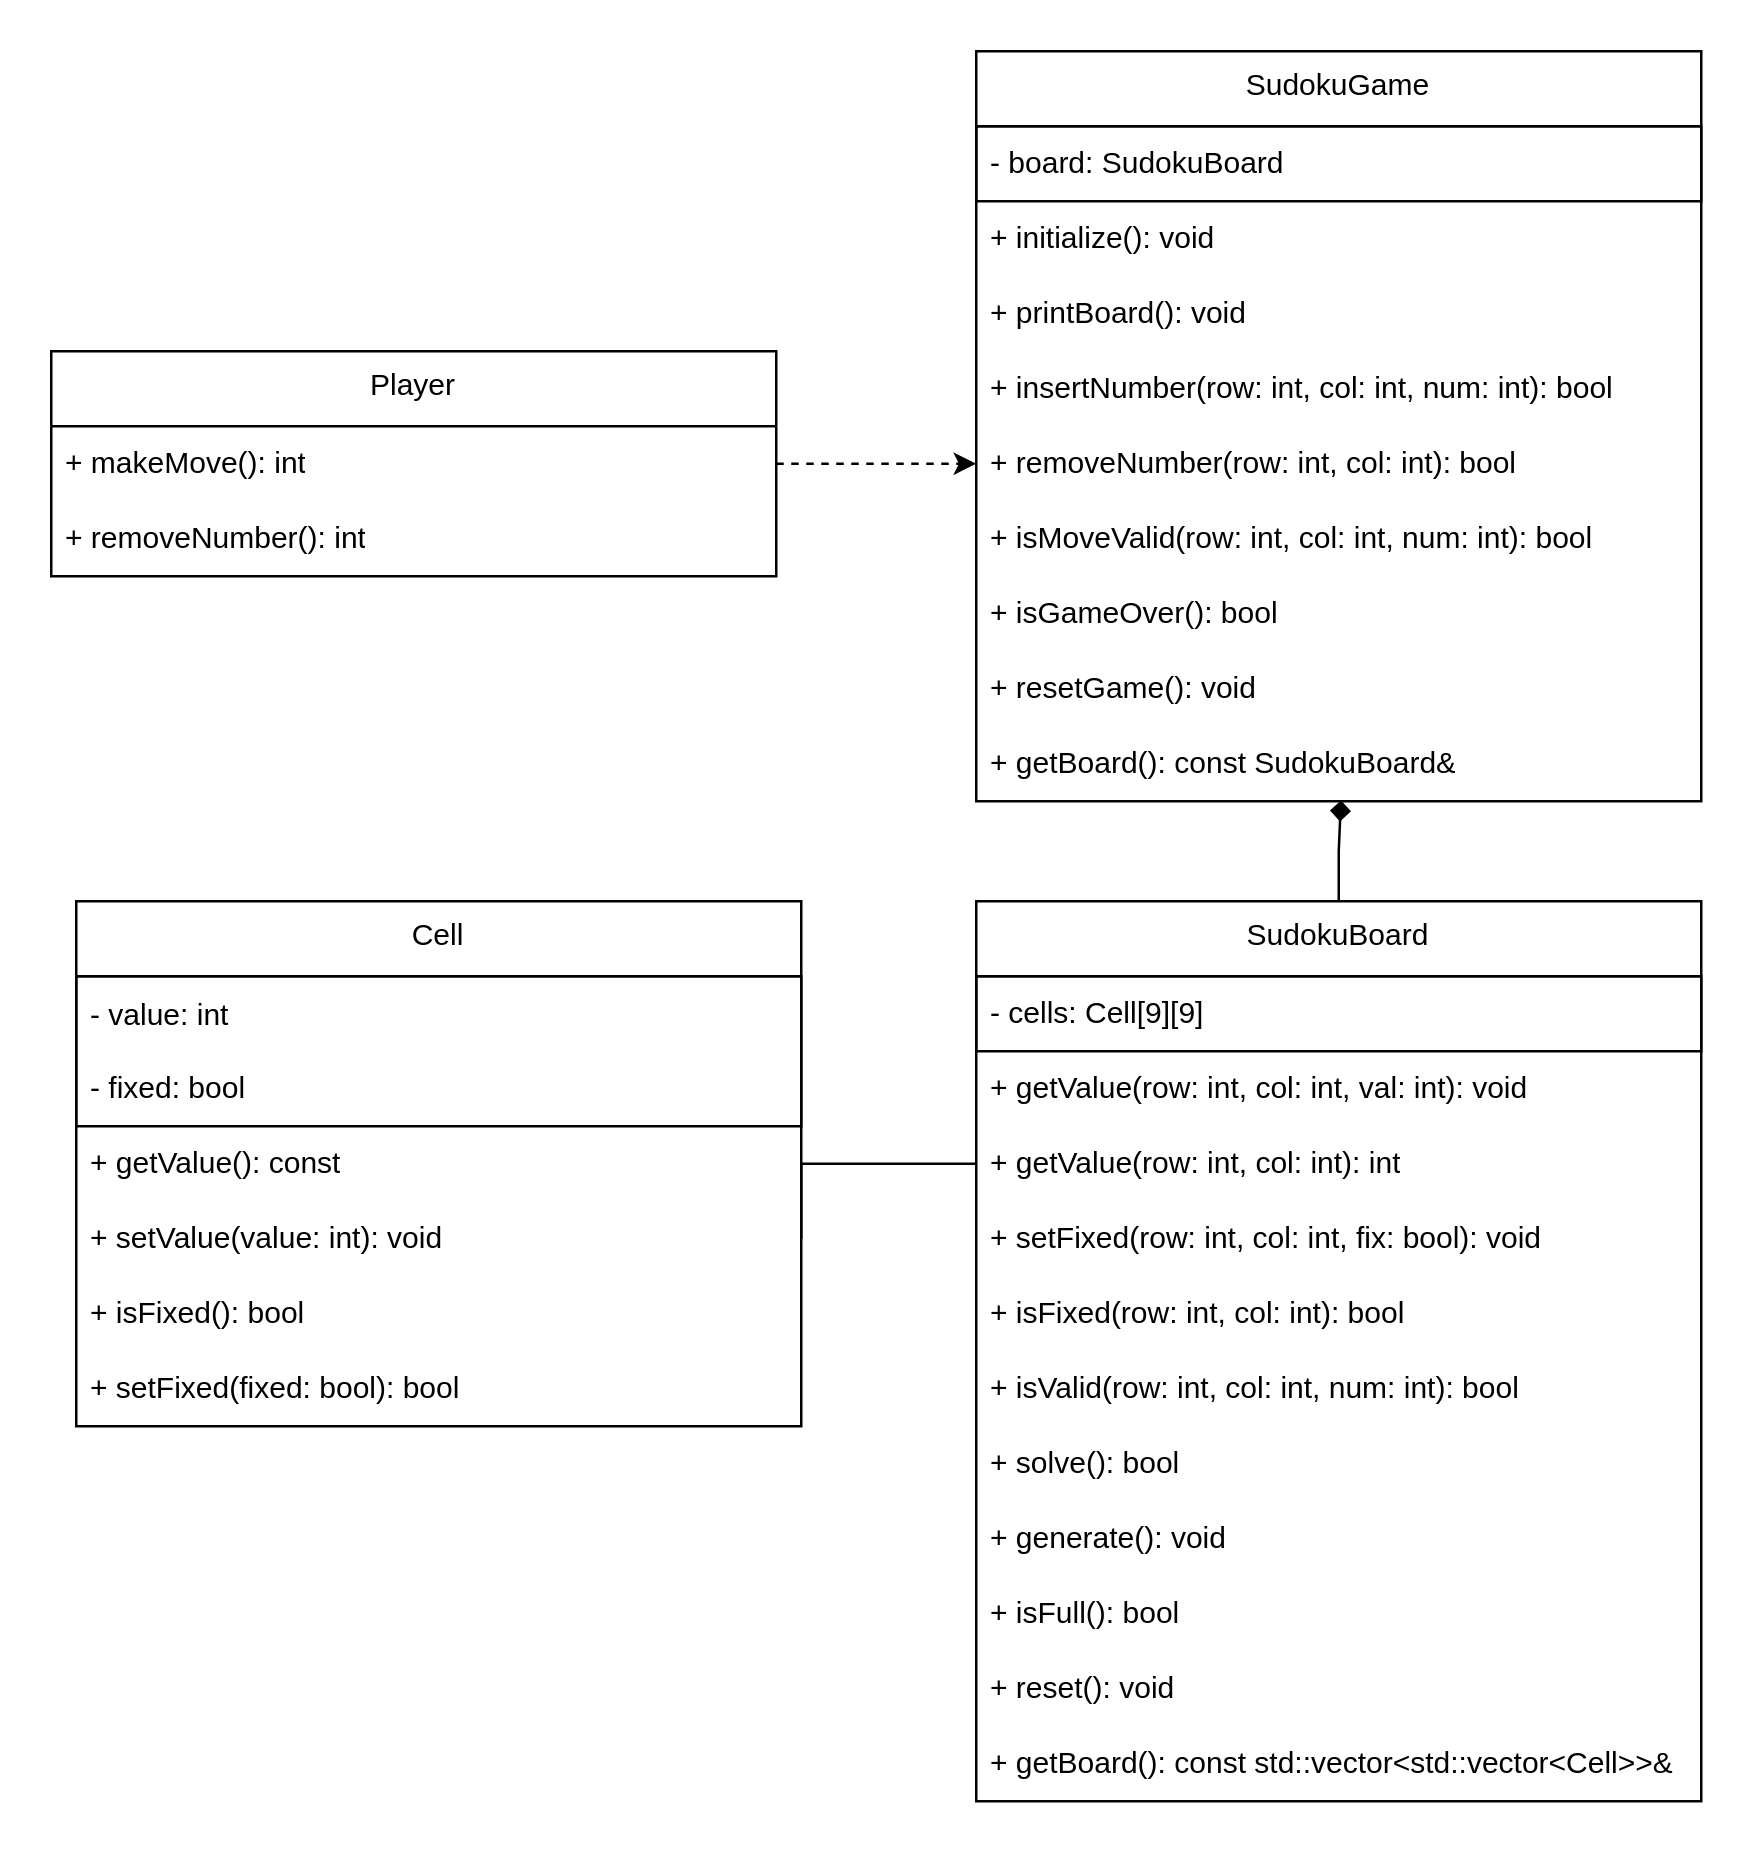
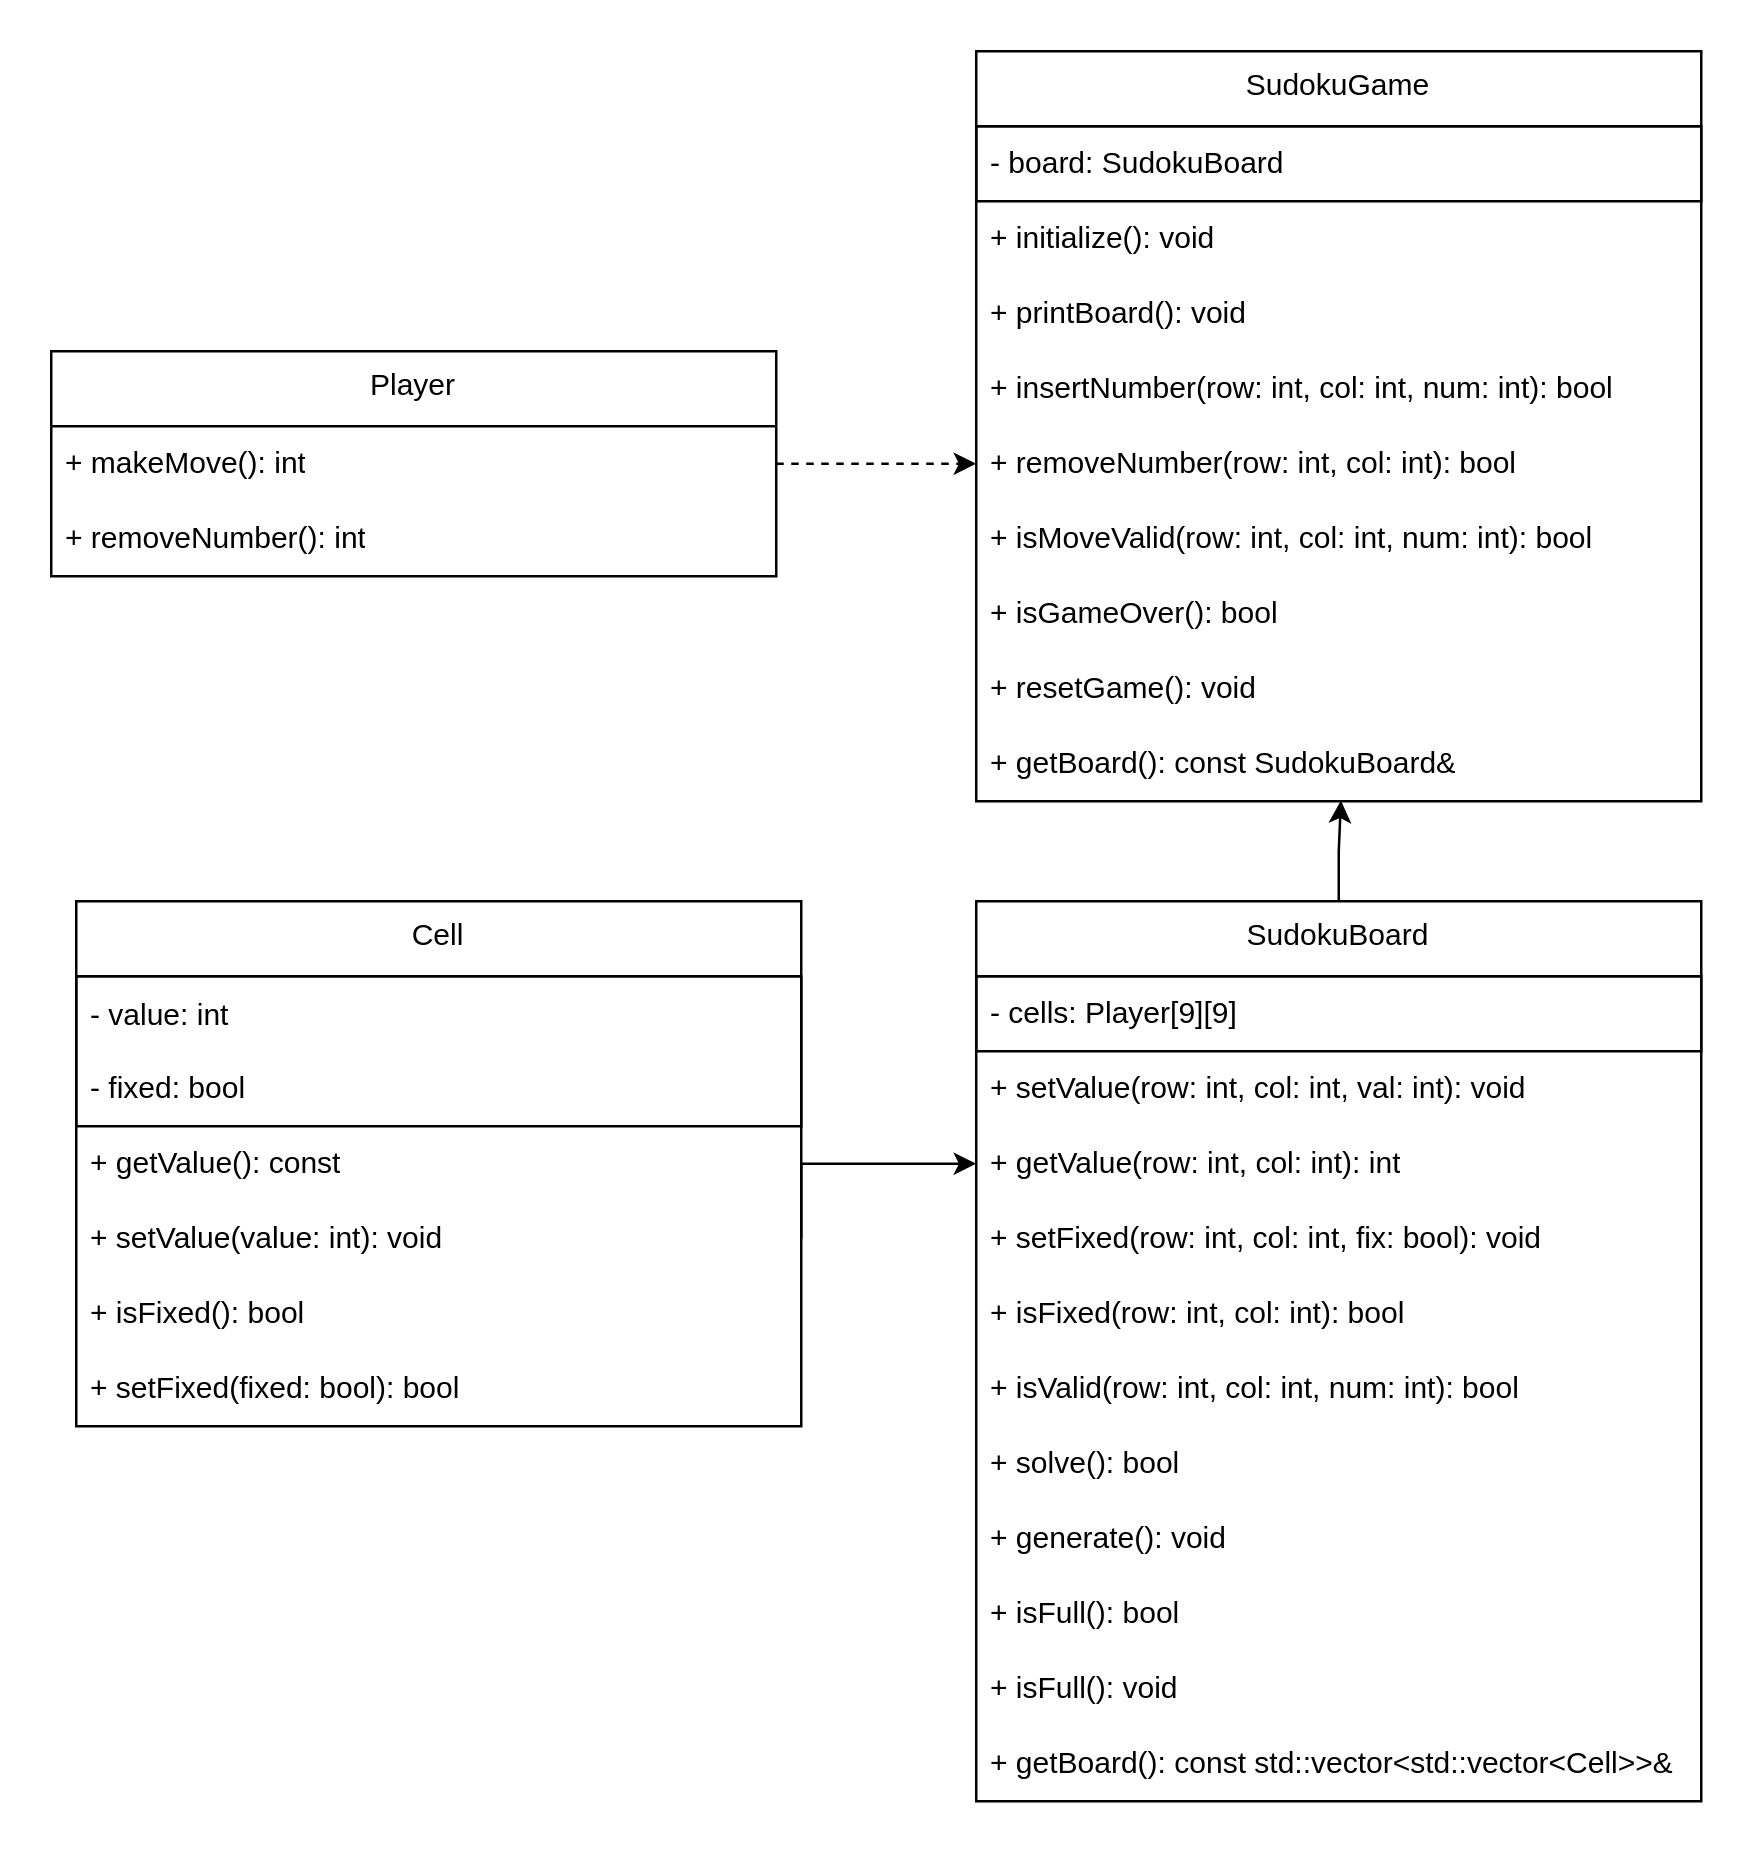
edge "SudokuBoard" -> "+ getBoard(): const SudokuBoard&": arrowhead diamond -> classic
node "- cells: Cell[9][9]": label "- cells: Cell[9][9]" -> "- cells: Player[9][9]"
node "+ getValue(row: int, col: int, val: int): void": label "+ getValue(row: int, col: int, val: int): void" -> "+ setValue(row: int, col: int, val: int): void"
edge "+ getValue(row: int, col: int): int" -- "+ setValue(value: int): void": arrowhead none -> classic
node "+ reset(): void": label "+ reset(): void" -> "+ isFull(): void"
